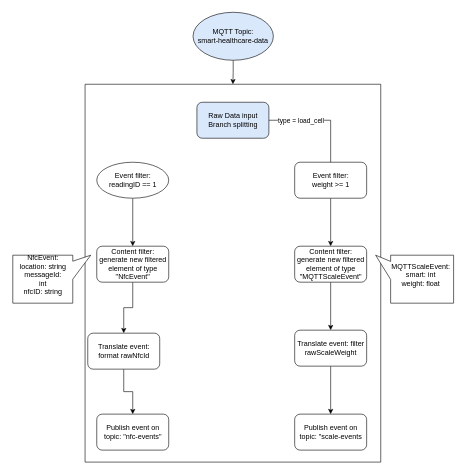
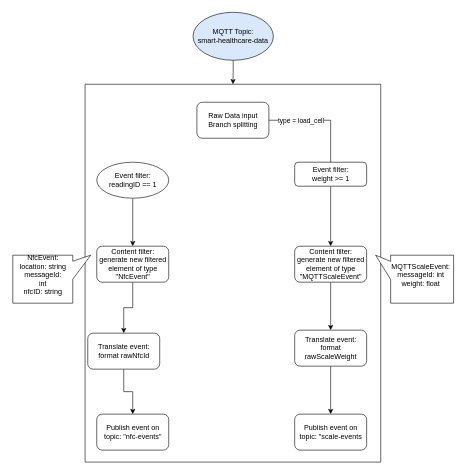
node "Raw Data input Branch splitting": fillcolor #dae8fc -> #ffffff
node "Event filter: weight >= 1": size 72x36 -> 72x24
node "MQTTScaleEvent: smart: int weight: float": label "MQTTScaleEvent: smart: int weight: float" -> "MQTTScaleEvent: messageId: int weight: float"
node "Translate event: filter rawScaleWeight": label "Translate event: filter rawScaleWeight" -> "Translate event: format rawScaleWeight"
